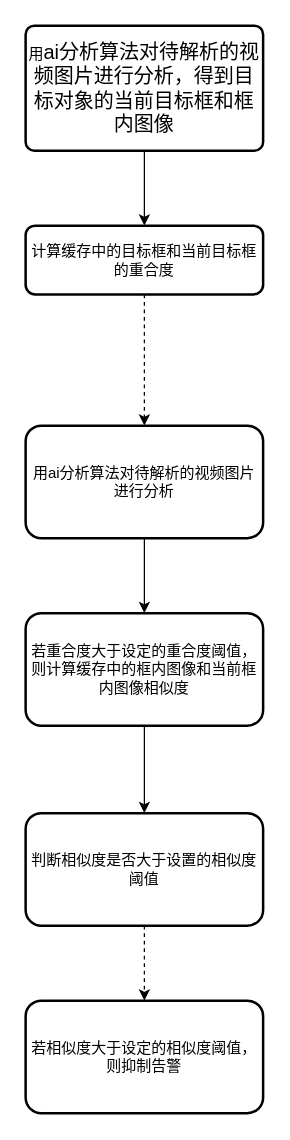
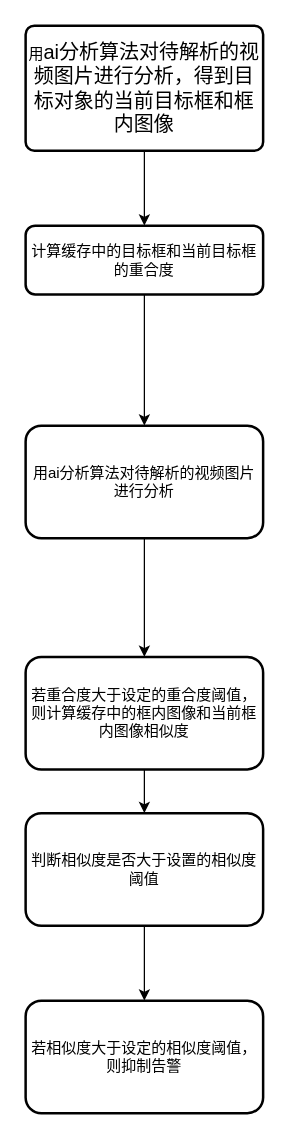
edge "计算缓存中的目标框和当前目标框的重合度" -> "用ai分析算法对待解析的视频图片进行分析": style dashed -> solid
node "若重合度大于设定的重合度阈值，则计算缓存中的框内图像和当前框内图像相似度": moved (144, 669) -> (144, 713)
edge "判断相似度是否大于设置的相似度阈值" -> "若相似度大于设定的相似度阈值，则抑制告警": style dashed -> solid
